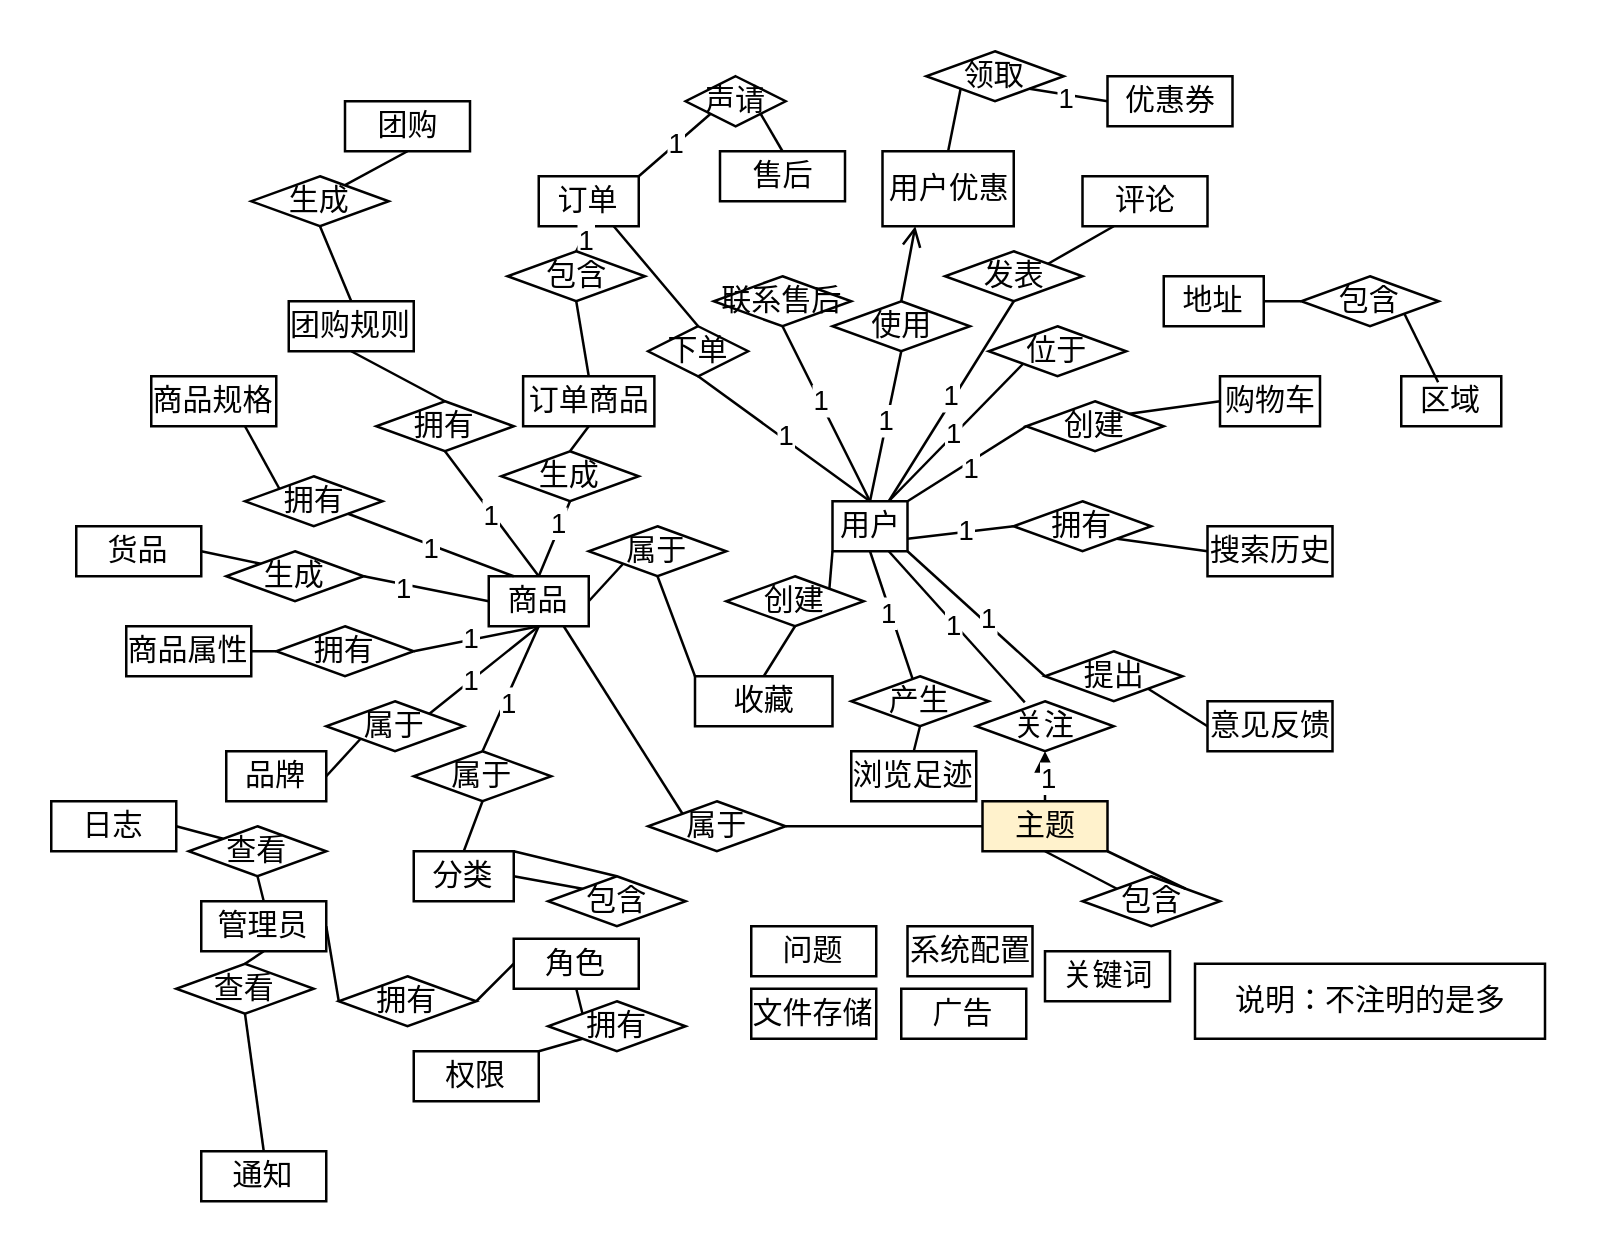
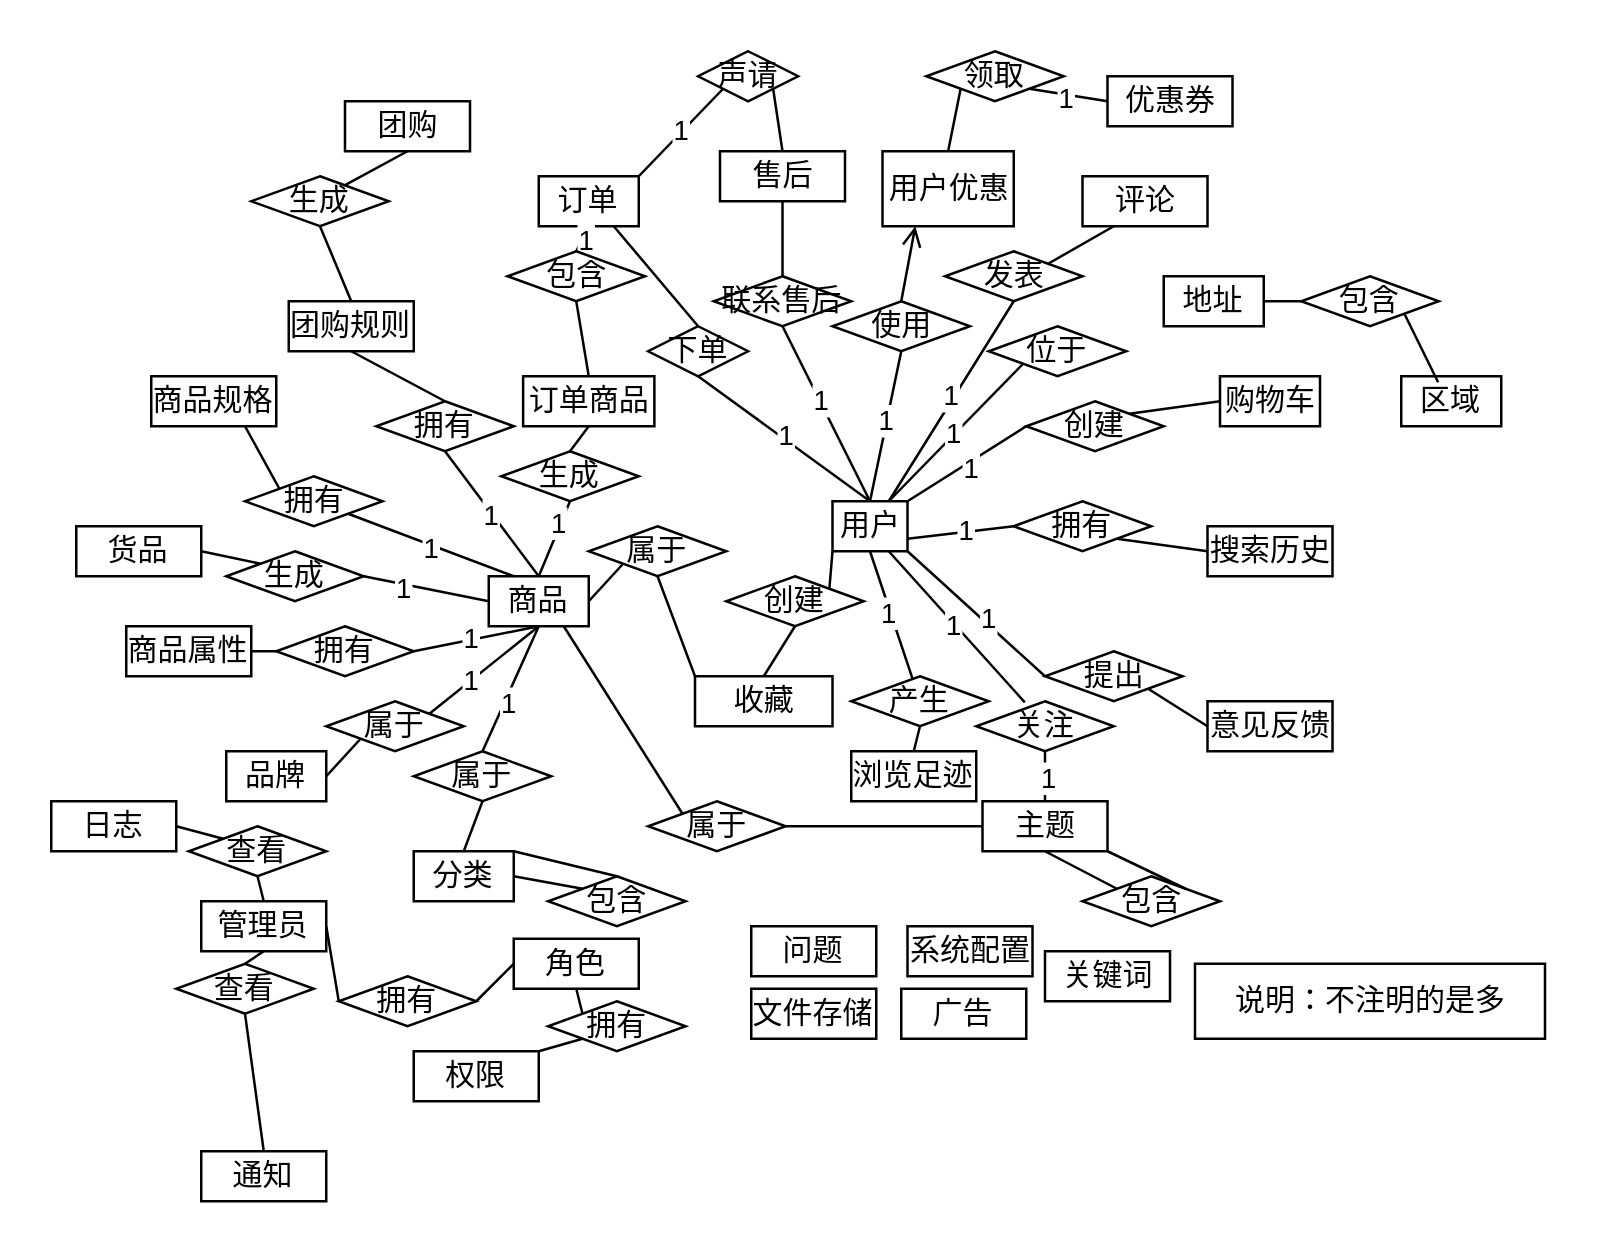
node "声请": moved (736, 101) -> (748, 76)
edge "售后" -- "联系售后": added
edge "主题" -> "关注": arrowhead block -> none
node "主题": fillcolor #fff2cc -> #ffffff
